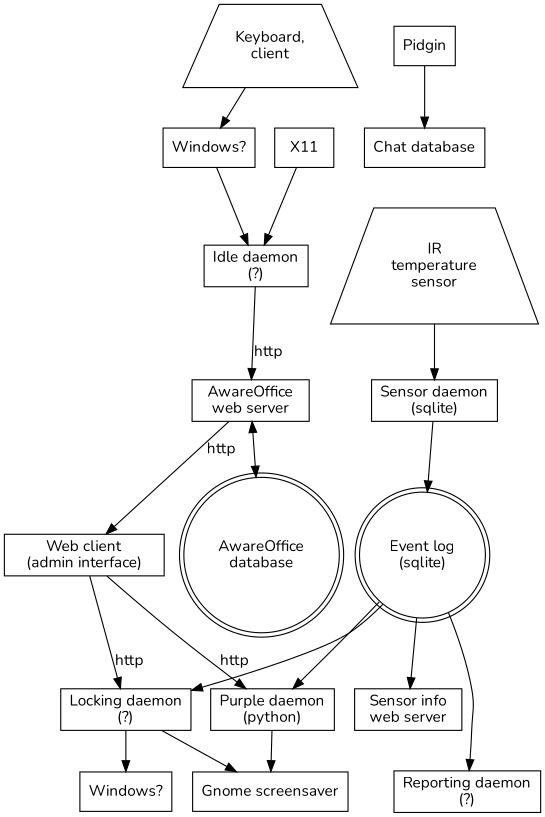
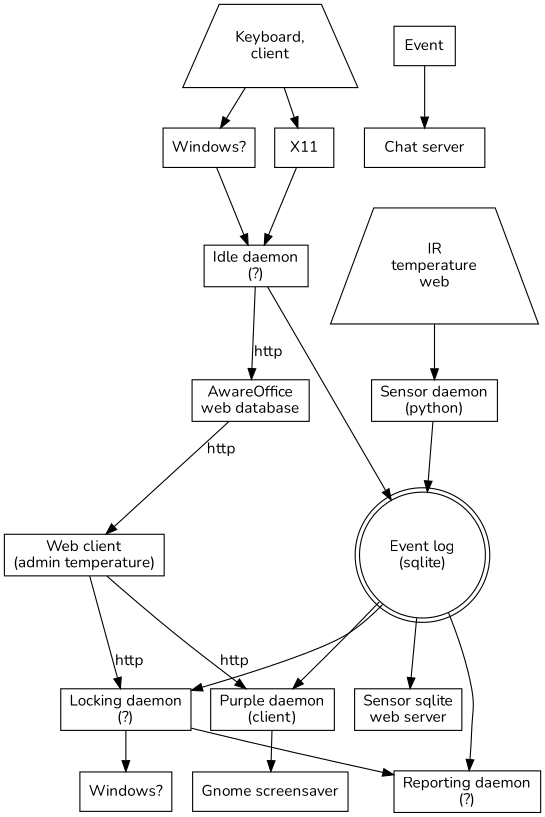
node "Pidgin": label "Pidgin" -> "Event"
edge "Keyboard, client" -> "X11": added
node "Chat database": label "Chat database" -> "Chat server"
node "IR temperature sensor": label "IR temperature sensor" -> "IR temperature web"
edge "Idle daemon (?)" -> "Event log (sqlite)": added
node "AwareOffice web server": label "AwareOffice web server" -> "AwareOffice web database"
node "Sensor daemon (sqlite)": label "Sensor daemon (sqlite)" -> "Sensor daemon (python)"
node "Web client (admin interface)": label "Web client (admin interface)" -> "Web client (admin temperature)"
node "AwareOffice database": removed
node "Purple daemon (python)": label "Purple daemon (python)" -> "Purple daemon (client)"
node "Sensor info web server": label "Sensor info web server" -> "Sensor sqlite web server"
edge "Locking daemon (?)" -> "Gnome screensaver": now "Locking daemon (?)" -> "Reporting daemon (?)"
